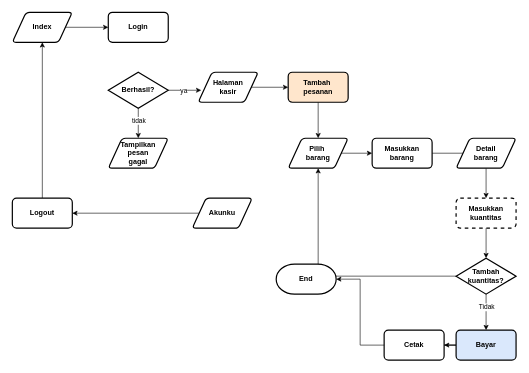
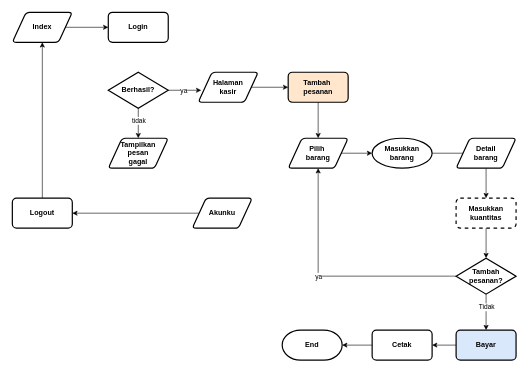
node "Masukkan barang": shape rounded rectangle -> ellipse
node "Tambah kuantitas?": label "Tambah kuantitas?" -> "Tambah pesanan?"
node "End": moved (306, 279) -> (312, 345)
node "Cetak": moved (414, 345) -> (402, 345)
